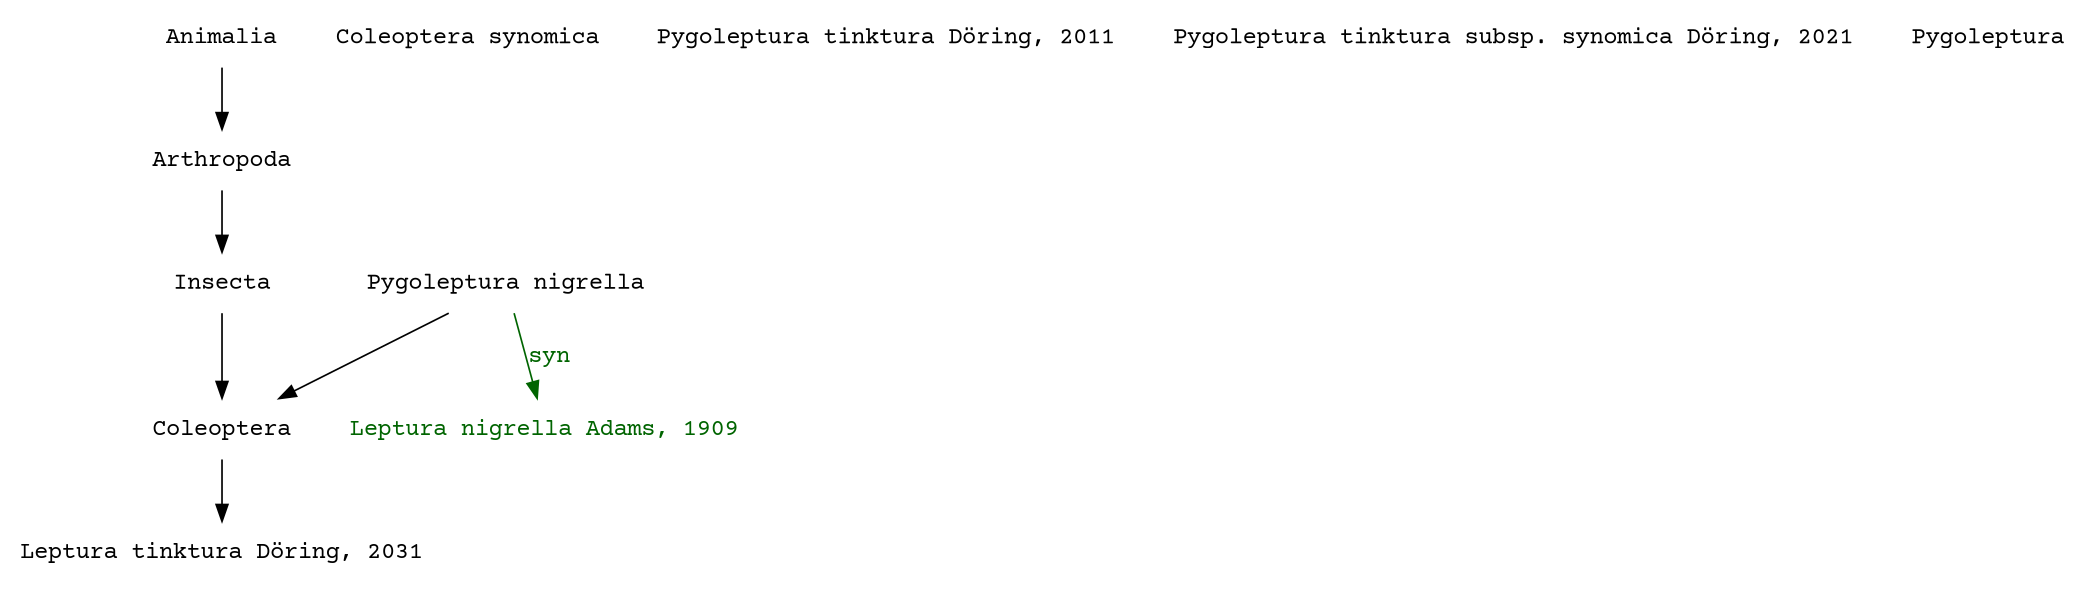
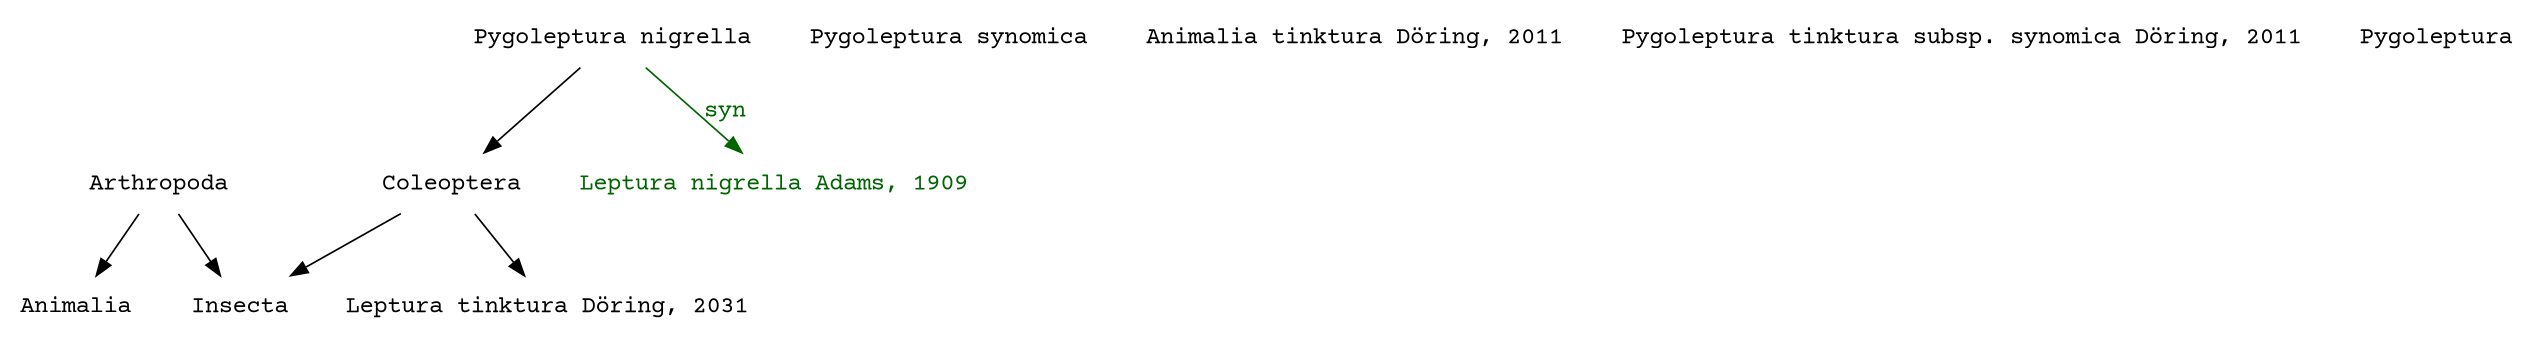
node "Coleoptera synomica": label "Coleoptera synomica" -> "Pygoleptura synomica"
node "Pygoleptura tinktura Döring, 2011": label "Pygoleptura tinktura Döring, 2011" -> "Animalia tinktura Döring, 2011"
node "Pygoleptura tinktura subsp. synomica Döring, 2021": label "Pygoleptura tinktura subsp. synomica Döring, 2021" -> "Pygoleptura tinktura subsp. synomica Döring, 2011"
edge "Animalia" -> "Arthropoda": reversed
edge "Insecta" -> "Coleoptera": reversed
